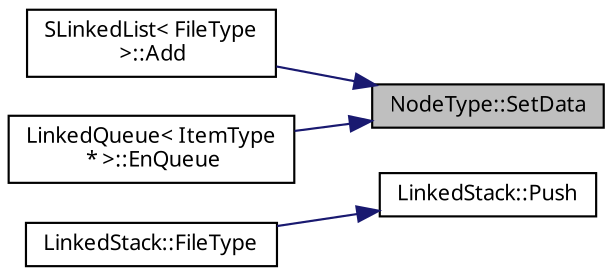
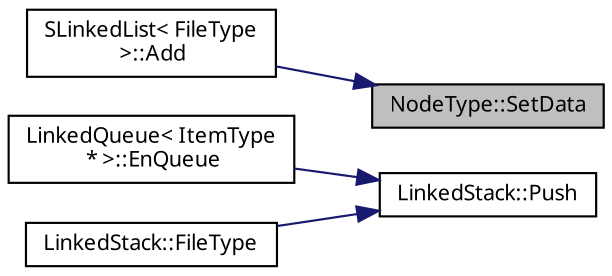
edge "LinkedQueue< ItemType * >::EnQueue" -> "NodeType::SetData": now "LinkedQueue< ItemType * >::EnQueue" -> "LinkedStack::Push"
